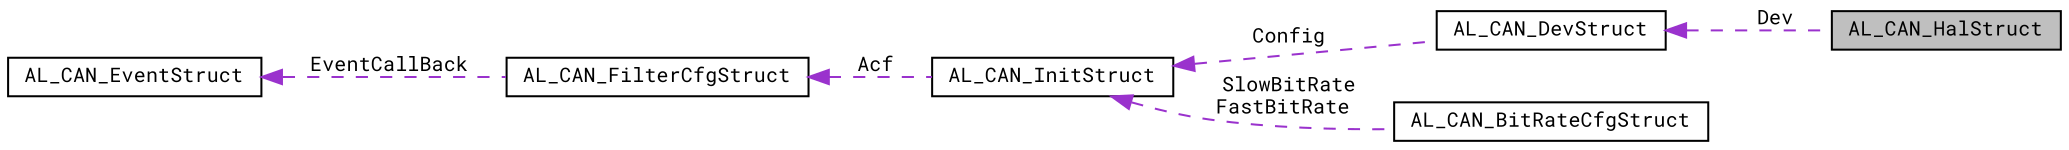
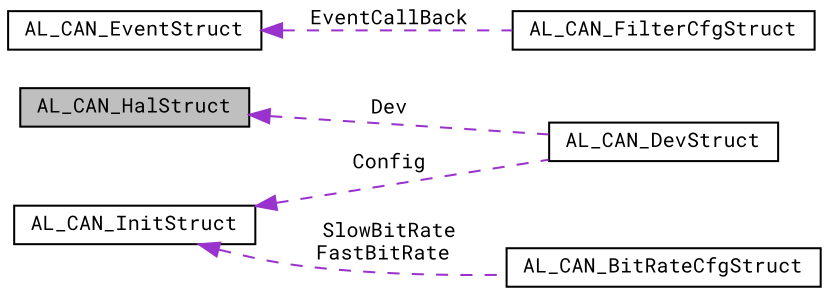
edge "AL_CAN_HalStruct" -> "AL_CAN_DevStruct": reversed
edge "AL_CAN_InitStruct" -> "AL_CAN_FilterCfgStruct": removed, label "Acf"
